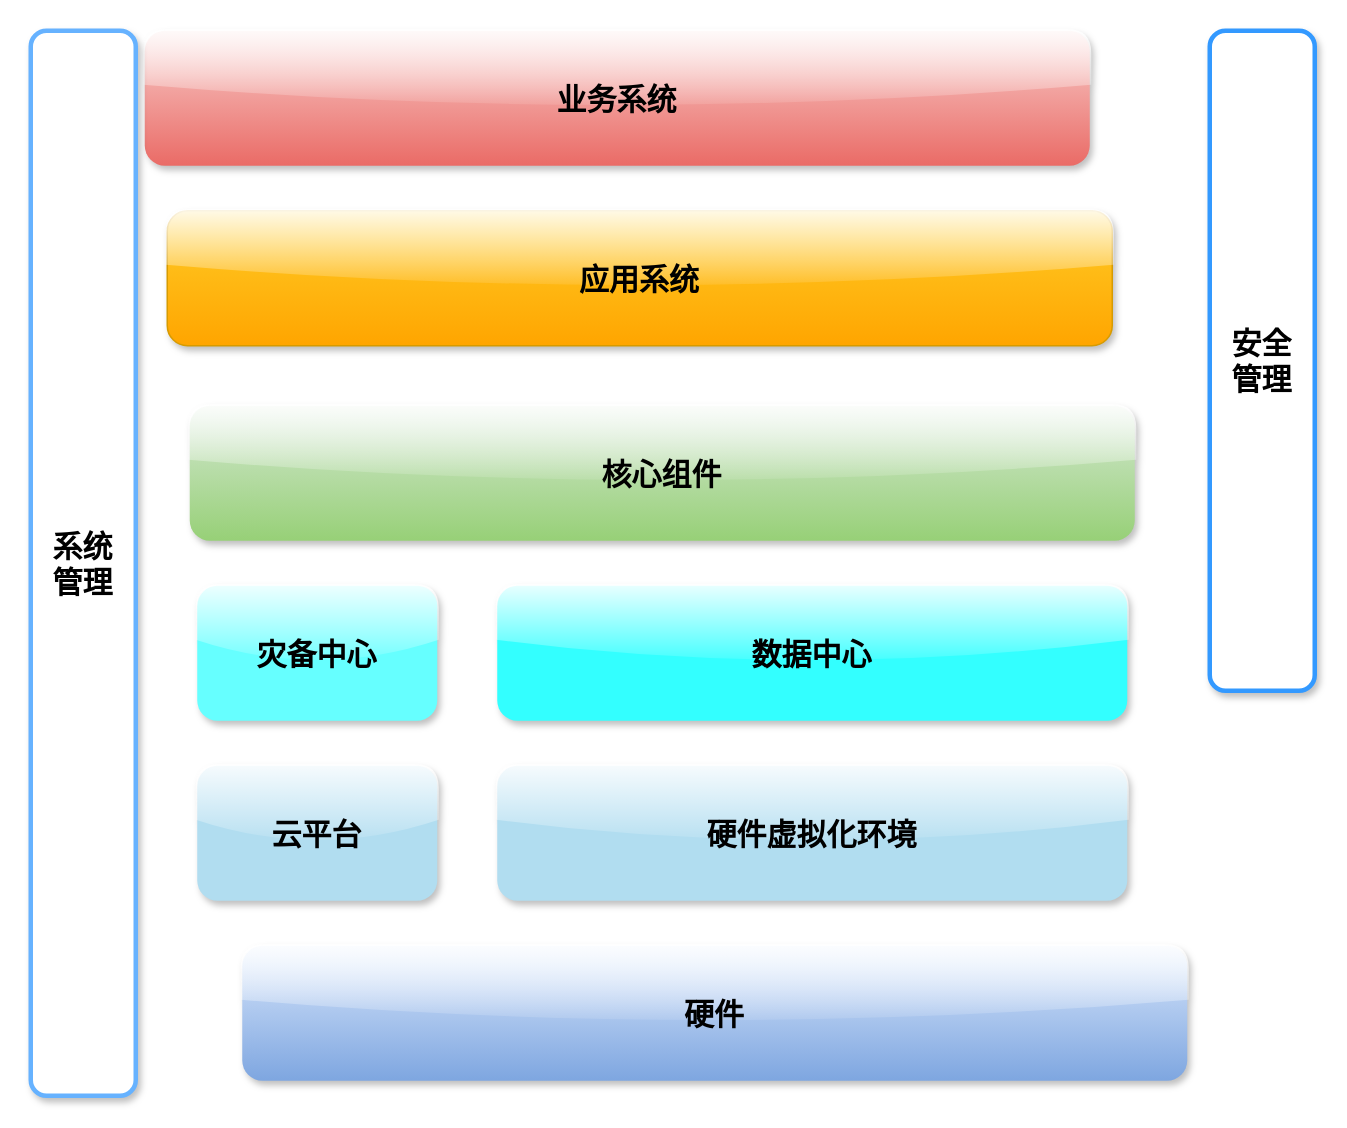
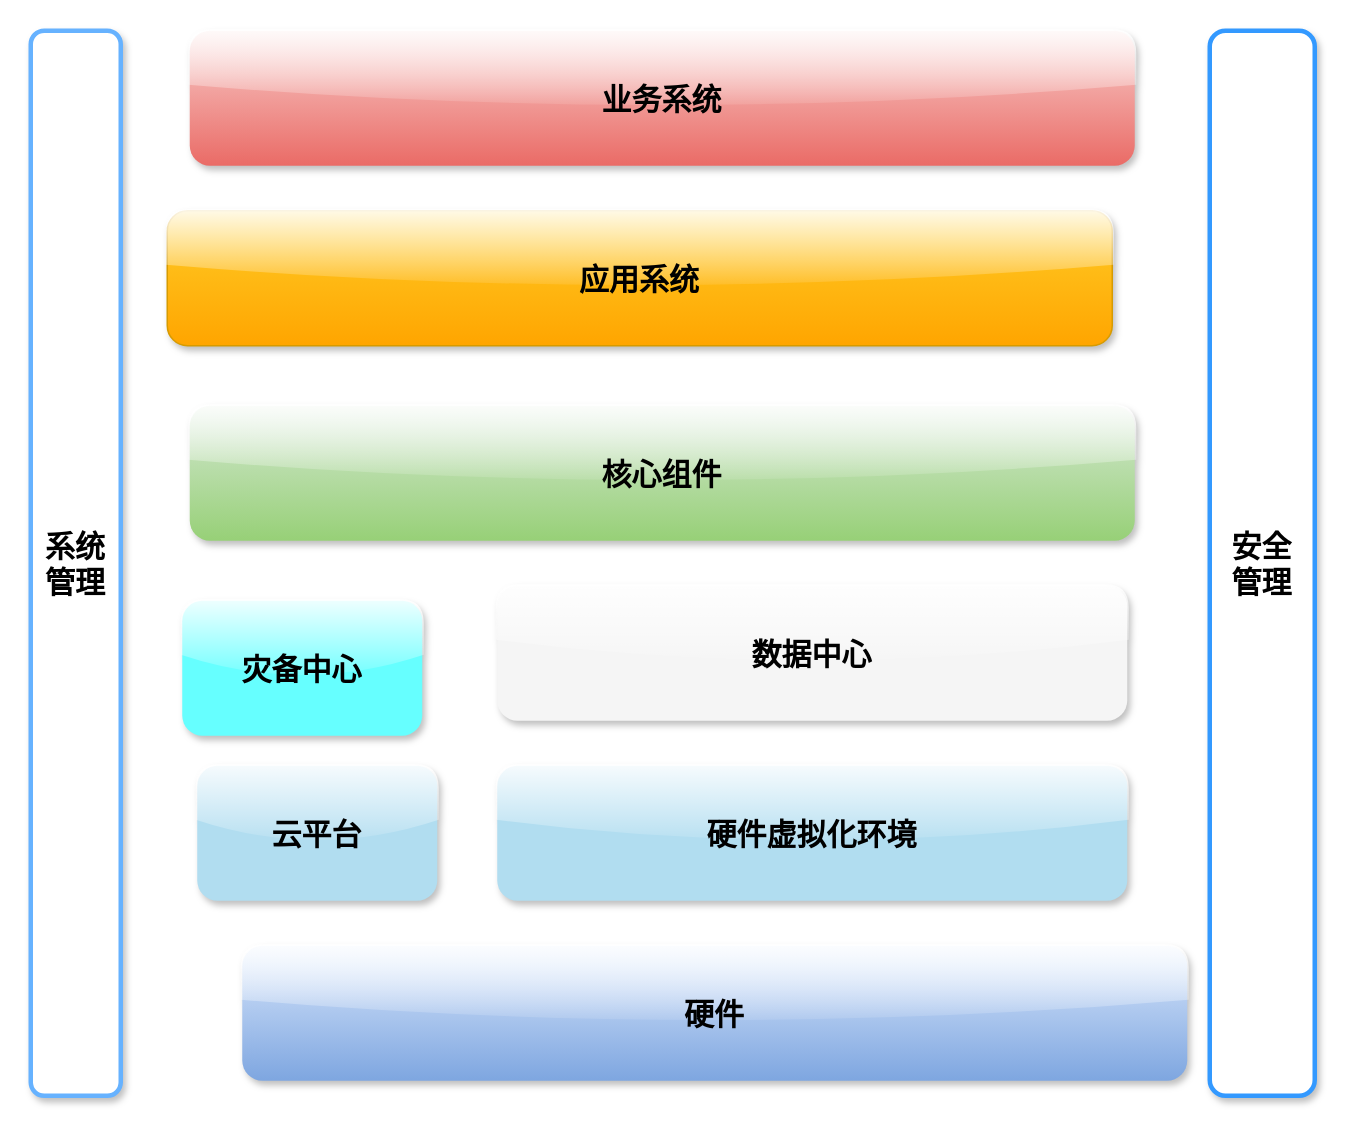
node "业务系统": moved (617, 98) -> (662, 98)
node "安全 管理": size 105x660 -> 105x1065
node "系统 管理": size 105x1065 -> 90x1065
node "灾备中心": moved (317, 653) -> (302, 668)
node "数据中心": fillcolor #33ffff -> #f5f5f5
